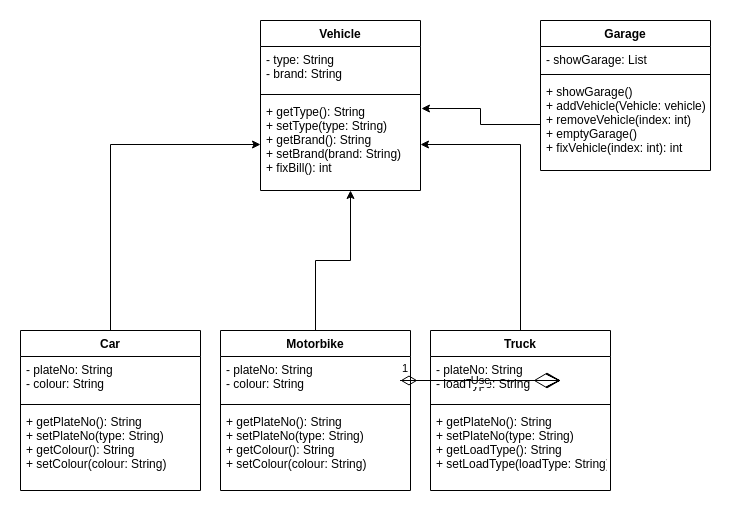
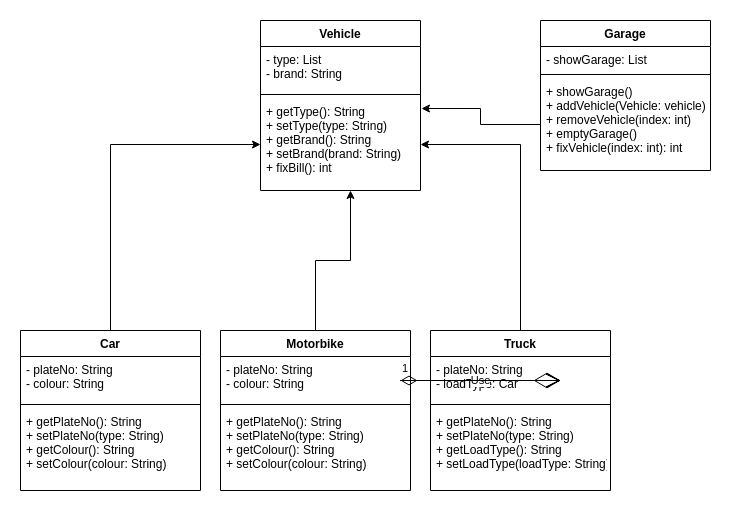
node "- type: String - brand: String": label "- type: String - brand: String" -> "- type: List - brand: String"
node "- plateNo: String - loadType: String": label "- plateNo: String - loadType: String" -> "- plateNo: String - loadType: Car"
